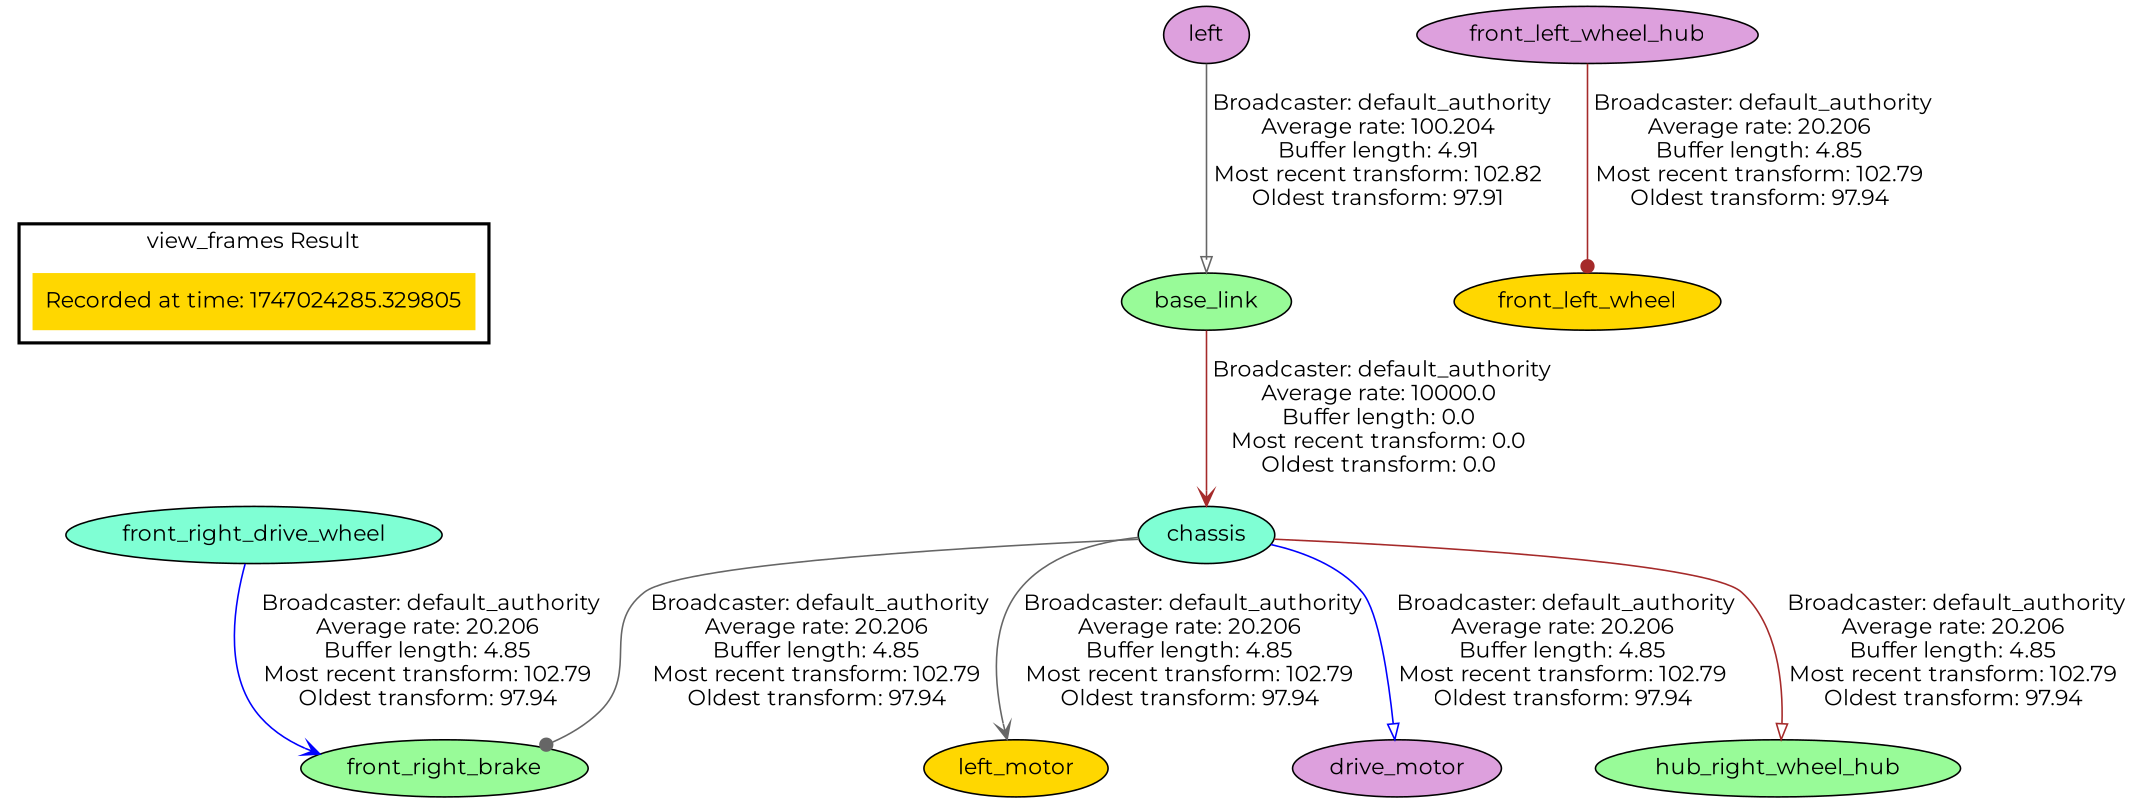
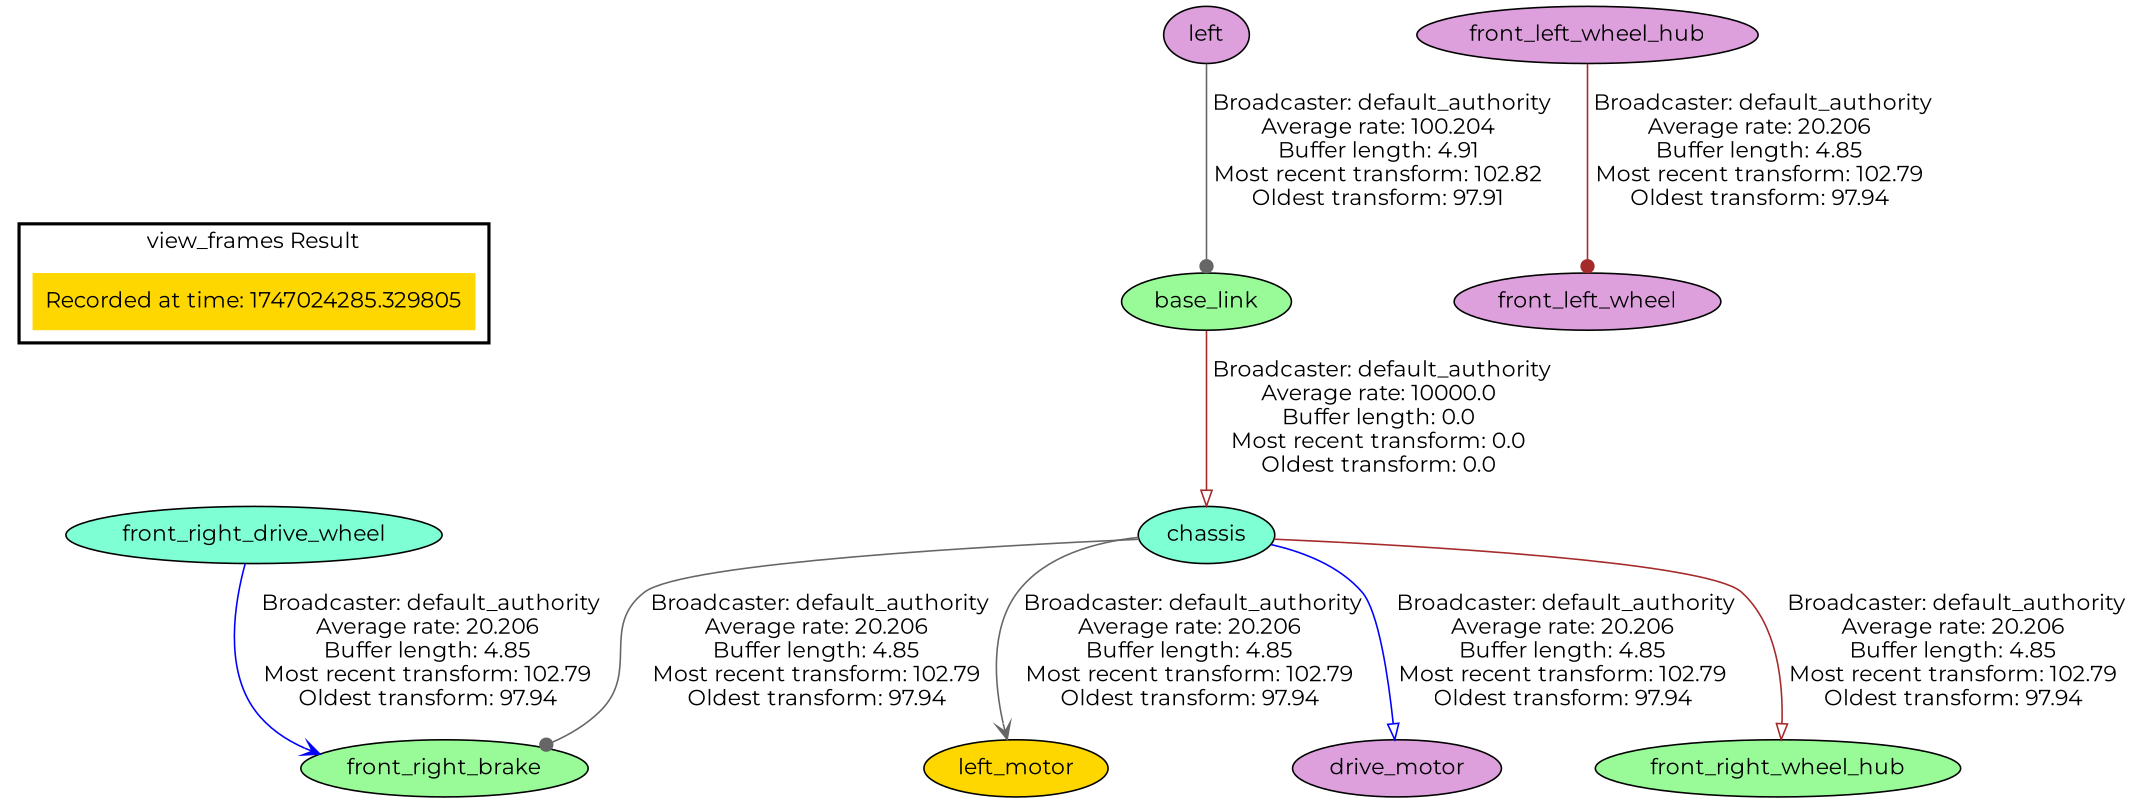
edge "left" -> "base_link": arrowhead onormal -> dot
node "front_left_wheel": fillcolor gold -> plum
edge "base_link" -> "chassis": arrowhead vee -> onormal
node "hub_right_wheel_hub": label "hub_right_wheel_hub" -> "front_right_wheel_hub"
